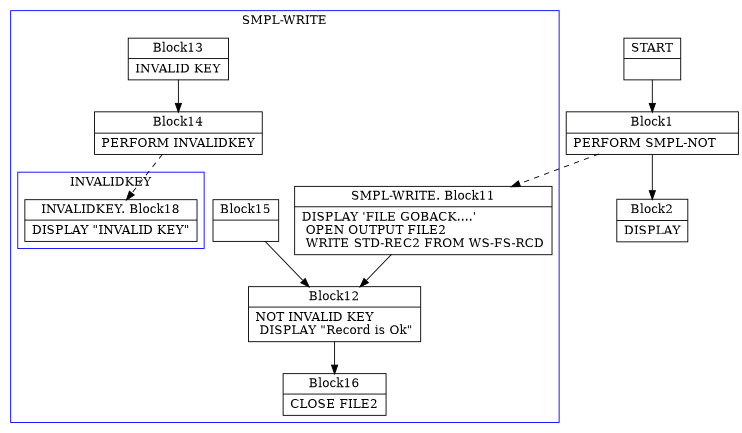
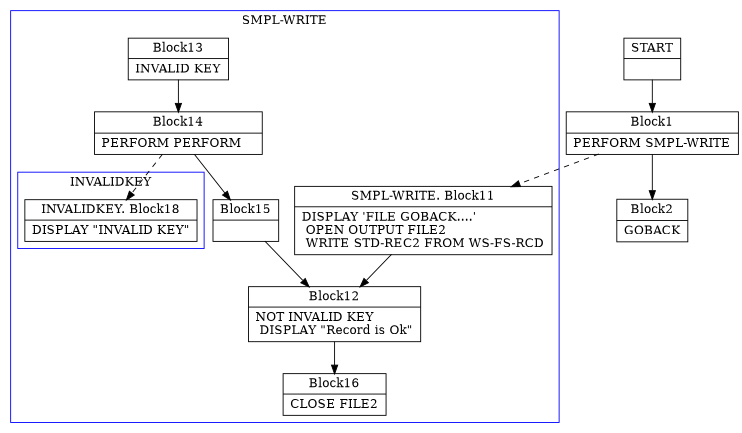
node "Block14": text "PERFORM INVALIDKEY" -> "PERFORM PERFORM"
node "Block1": text "PERFORM SMPL-NOT" -> "PERFORM SMPL-WRITE"
edge "Block14" -> "Block15": added
node "Block2": text "DISPLAY" -> "GOBACK"
